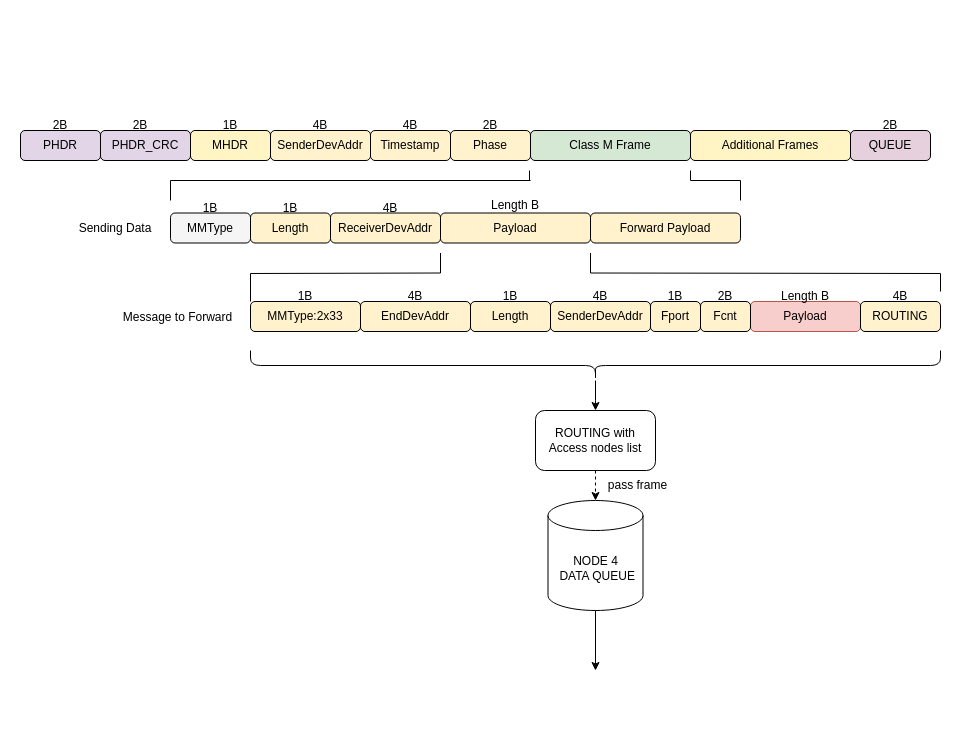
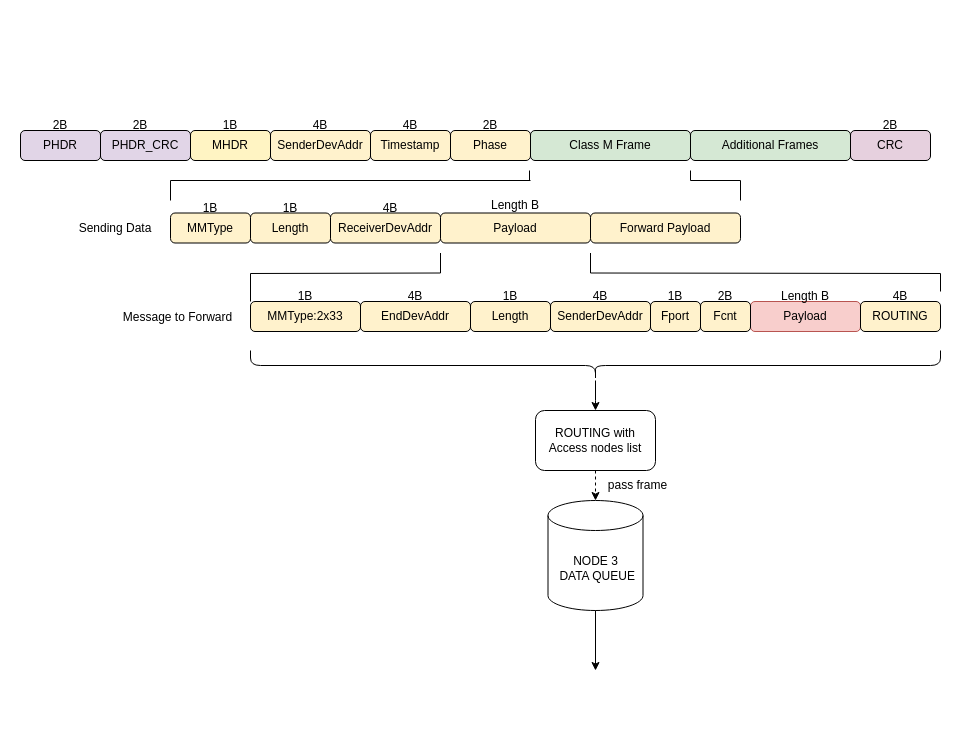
node "Additional Frames": fillcolor #fff4c3 -> #d5e8d4
node "QUEUE": label "QUEUE" -> "CRC"
node "MMType": fillcolor #f5f5f5 -> #fff2cc
node "NODE 4 DATA QUEUE": label "NODE 4 DATA QUEUE" -> "NODE 3 DATA QUEUE"
